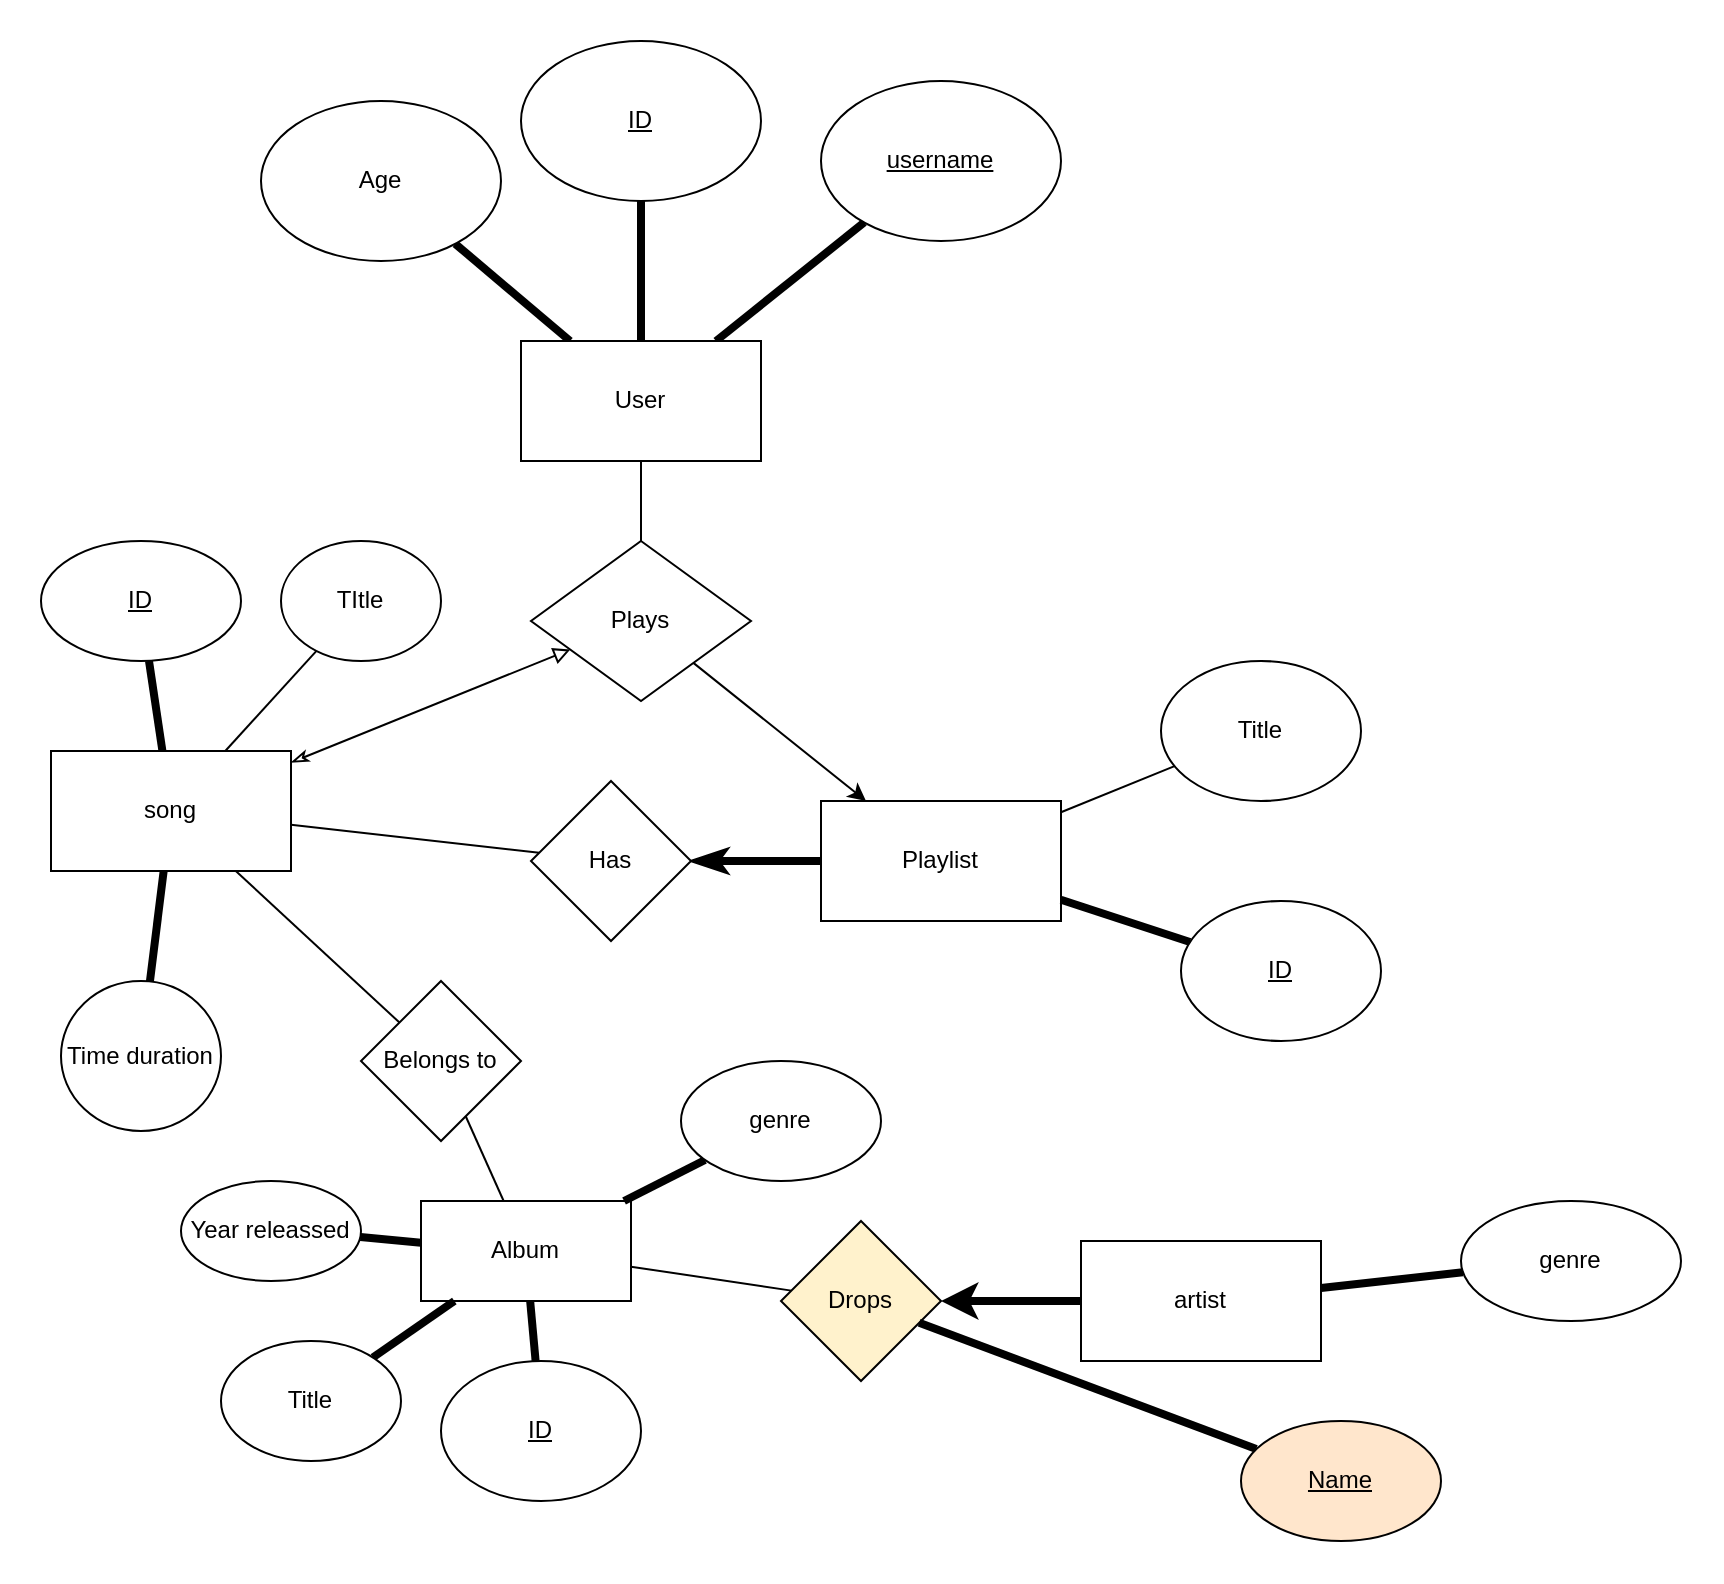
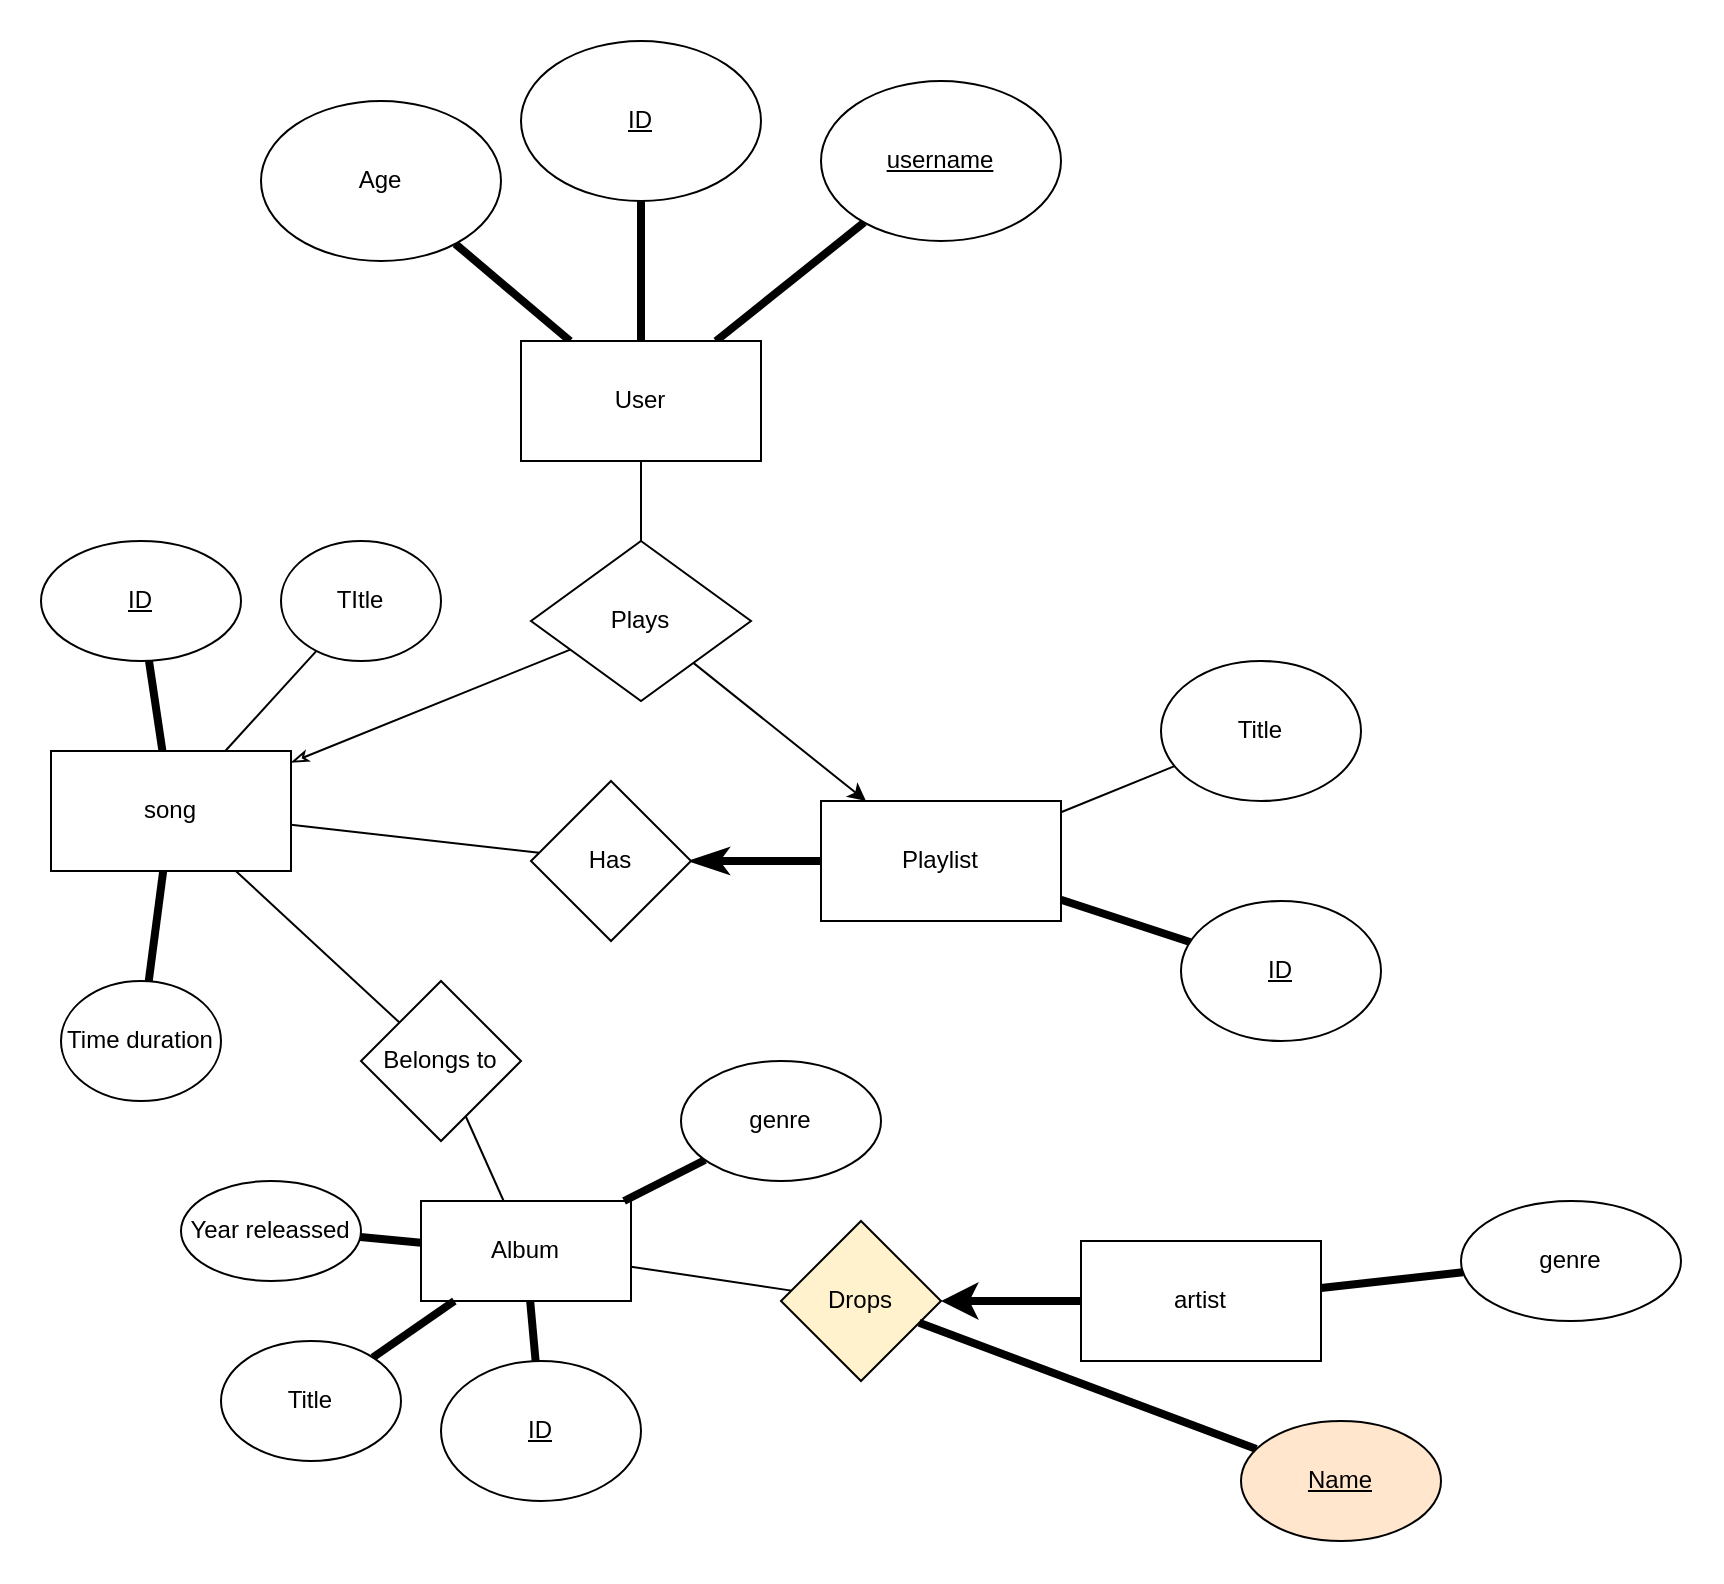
edge "Plays" -- "song": arrowhead block -> none
node "Time duration": size 160x150 -> 160x120
